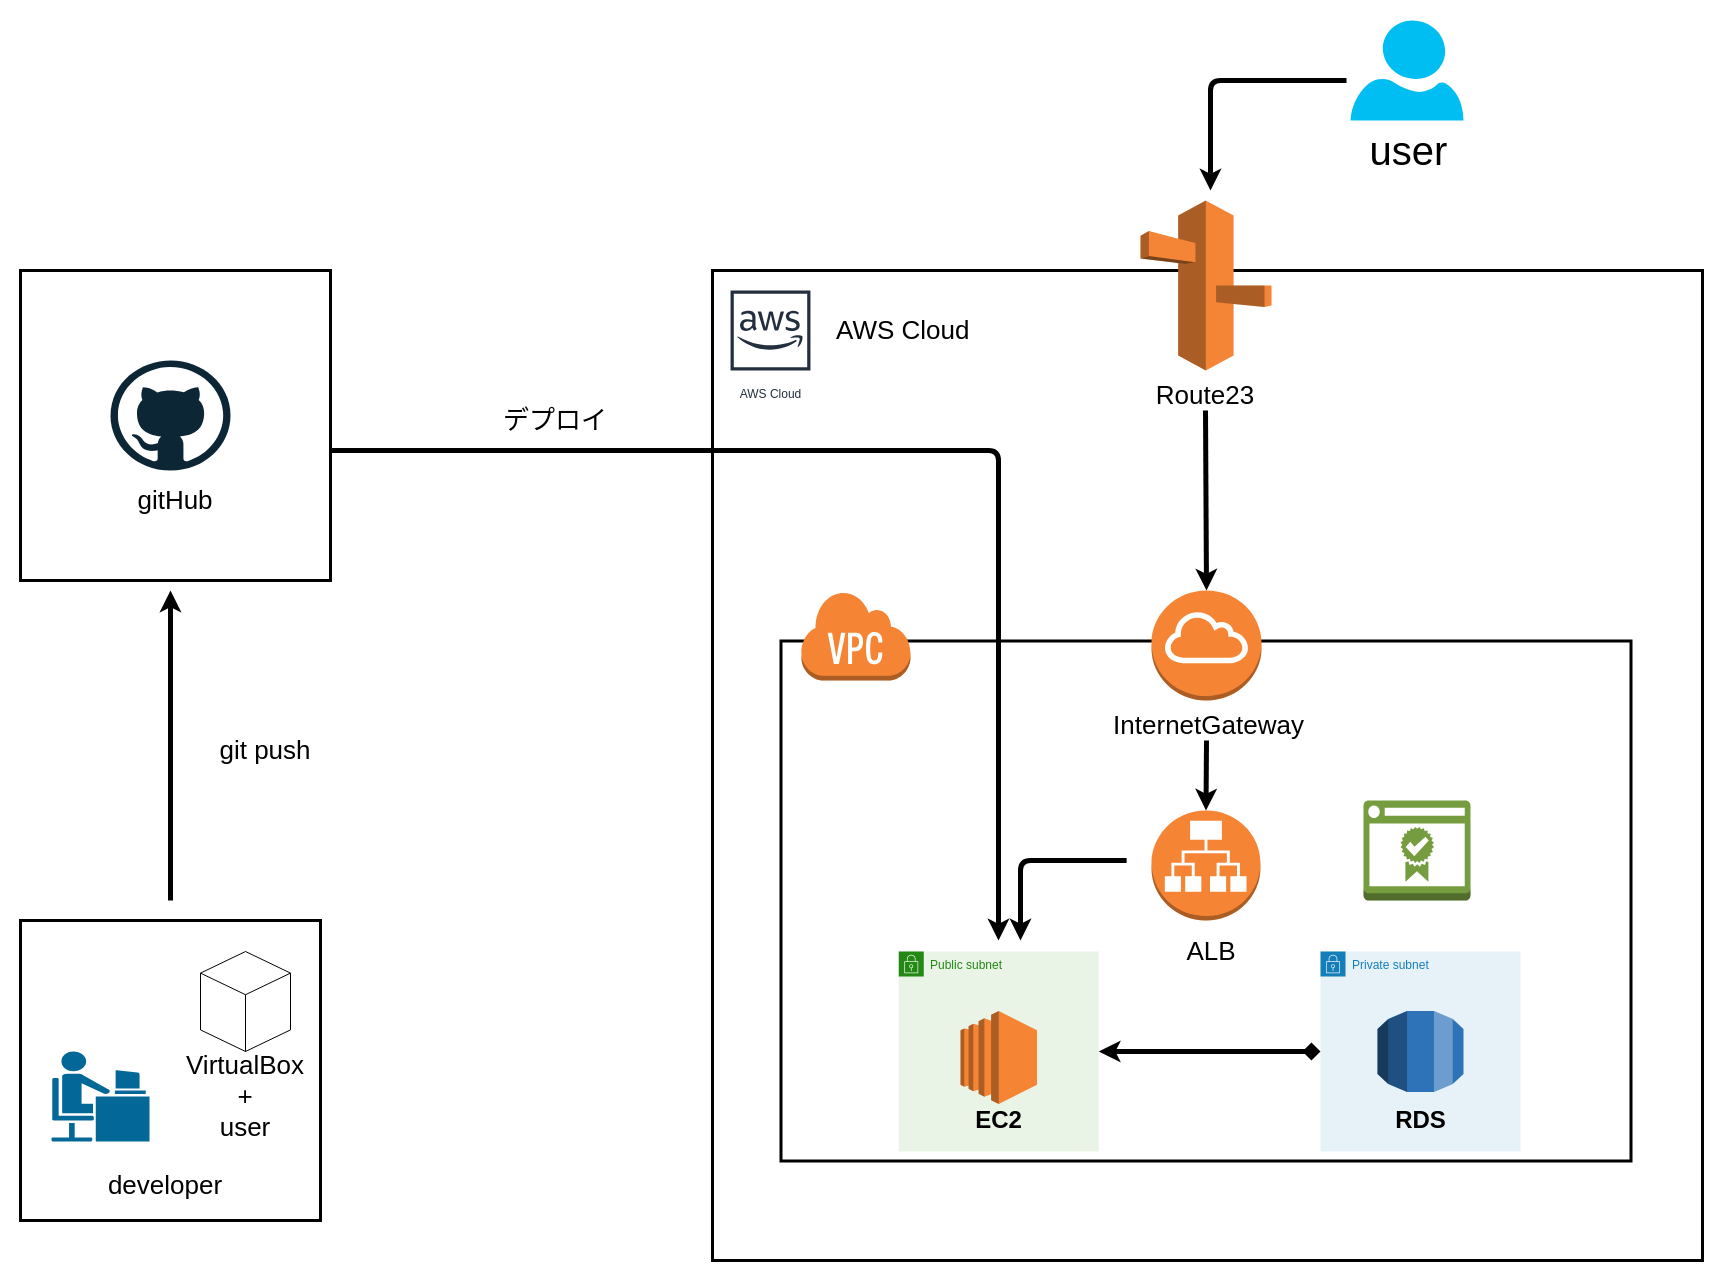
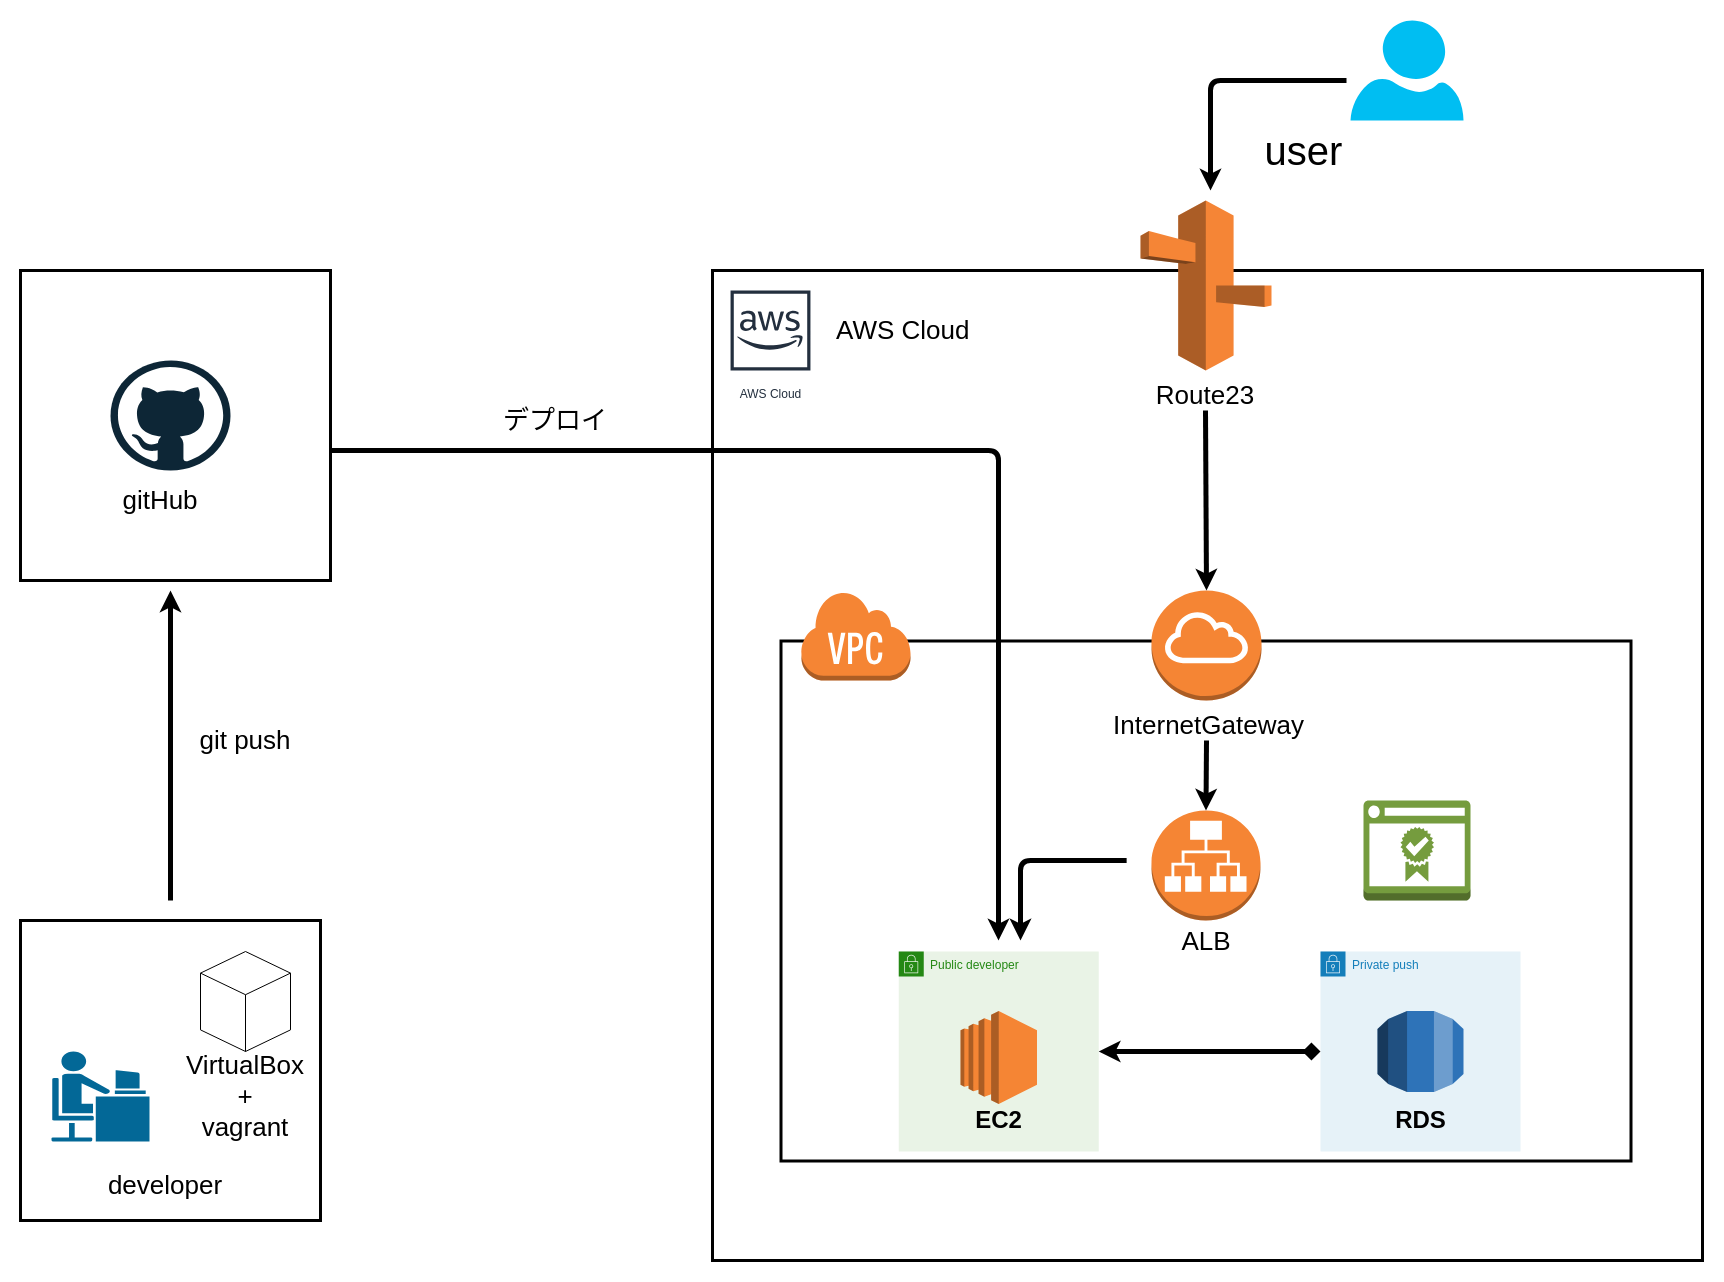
node "user": moved (1409, 151) -> (1304, 151)
node "gitHub": moved (176, 501) -> (161, 501)
node "git push": moved (266, 751) -> (246, 741)
node "ALB": moved (1211, 952) -> (1206, 942)
node "Public subnet": label "Public subnet" -> "Public developer"
node "Private subnet": label "Private subnet" -> "Private push"
node "VirtualBox + user": label "VirtualBox + user" -> "VirtualBox + vagrant"
